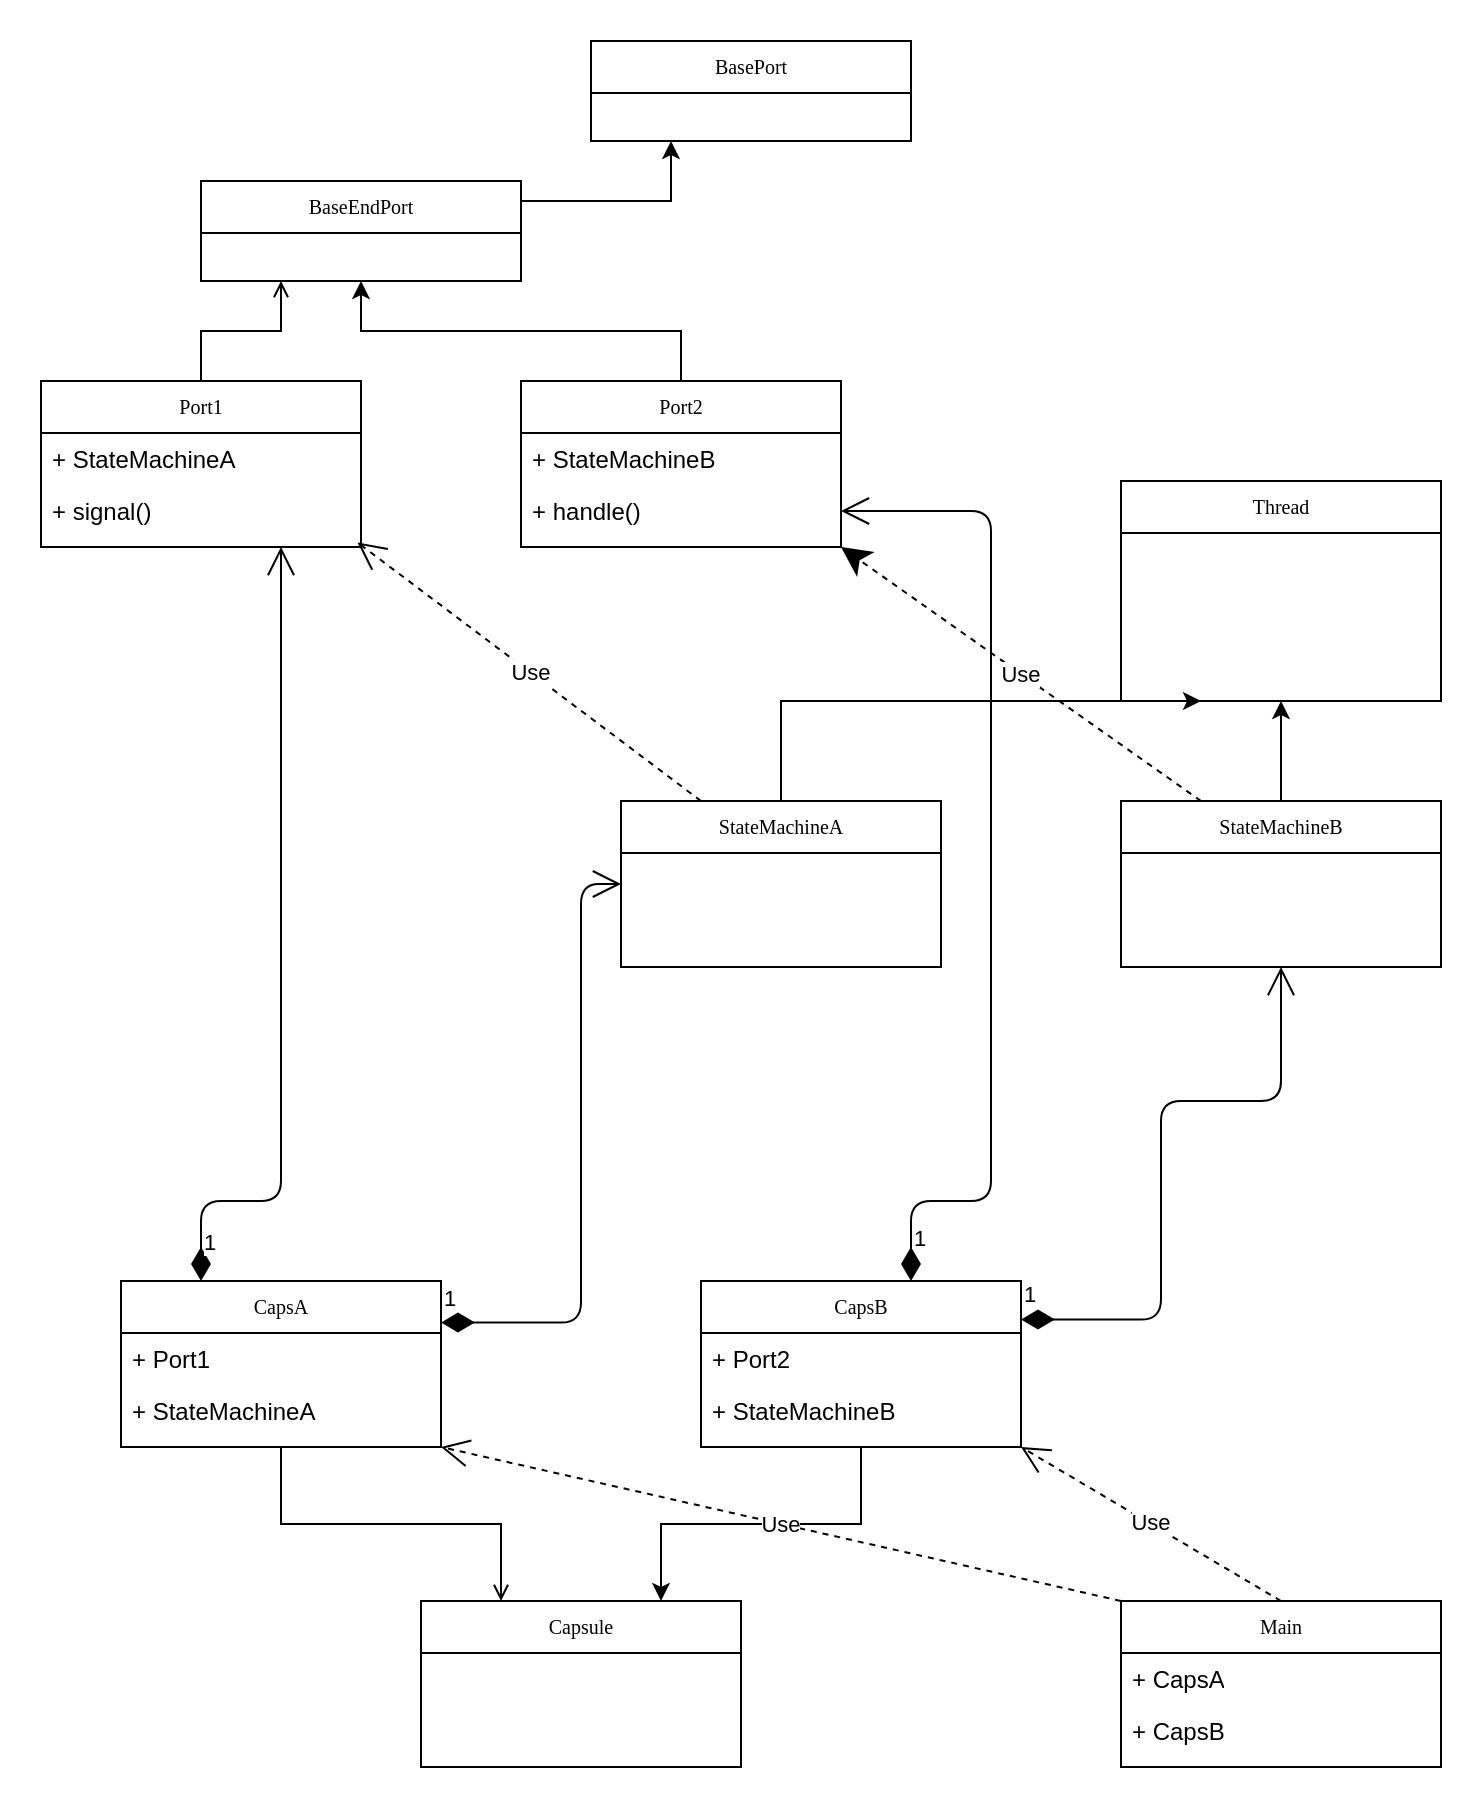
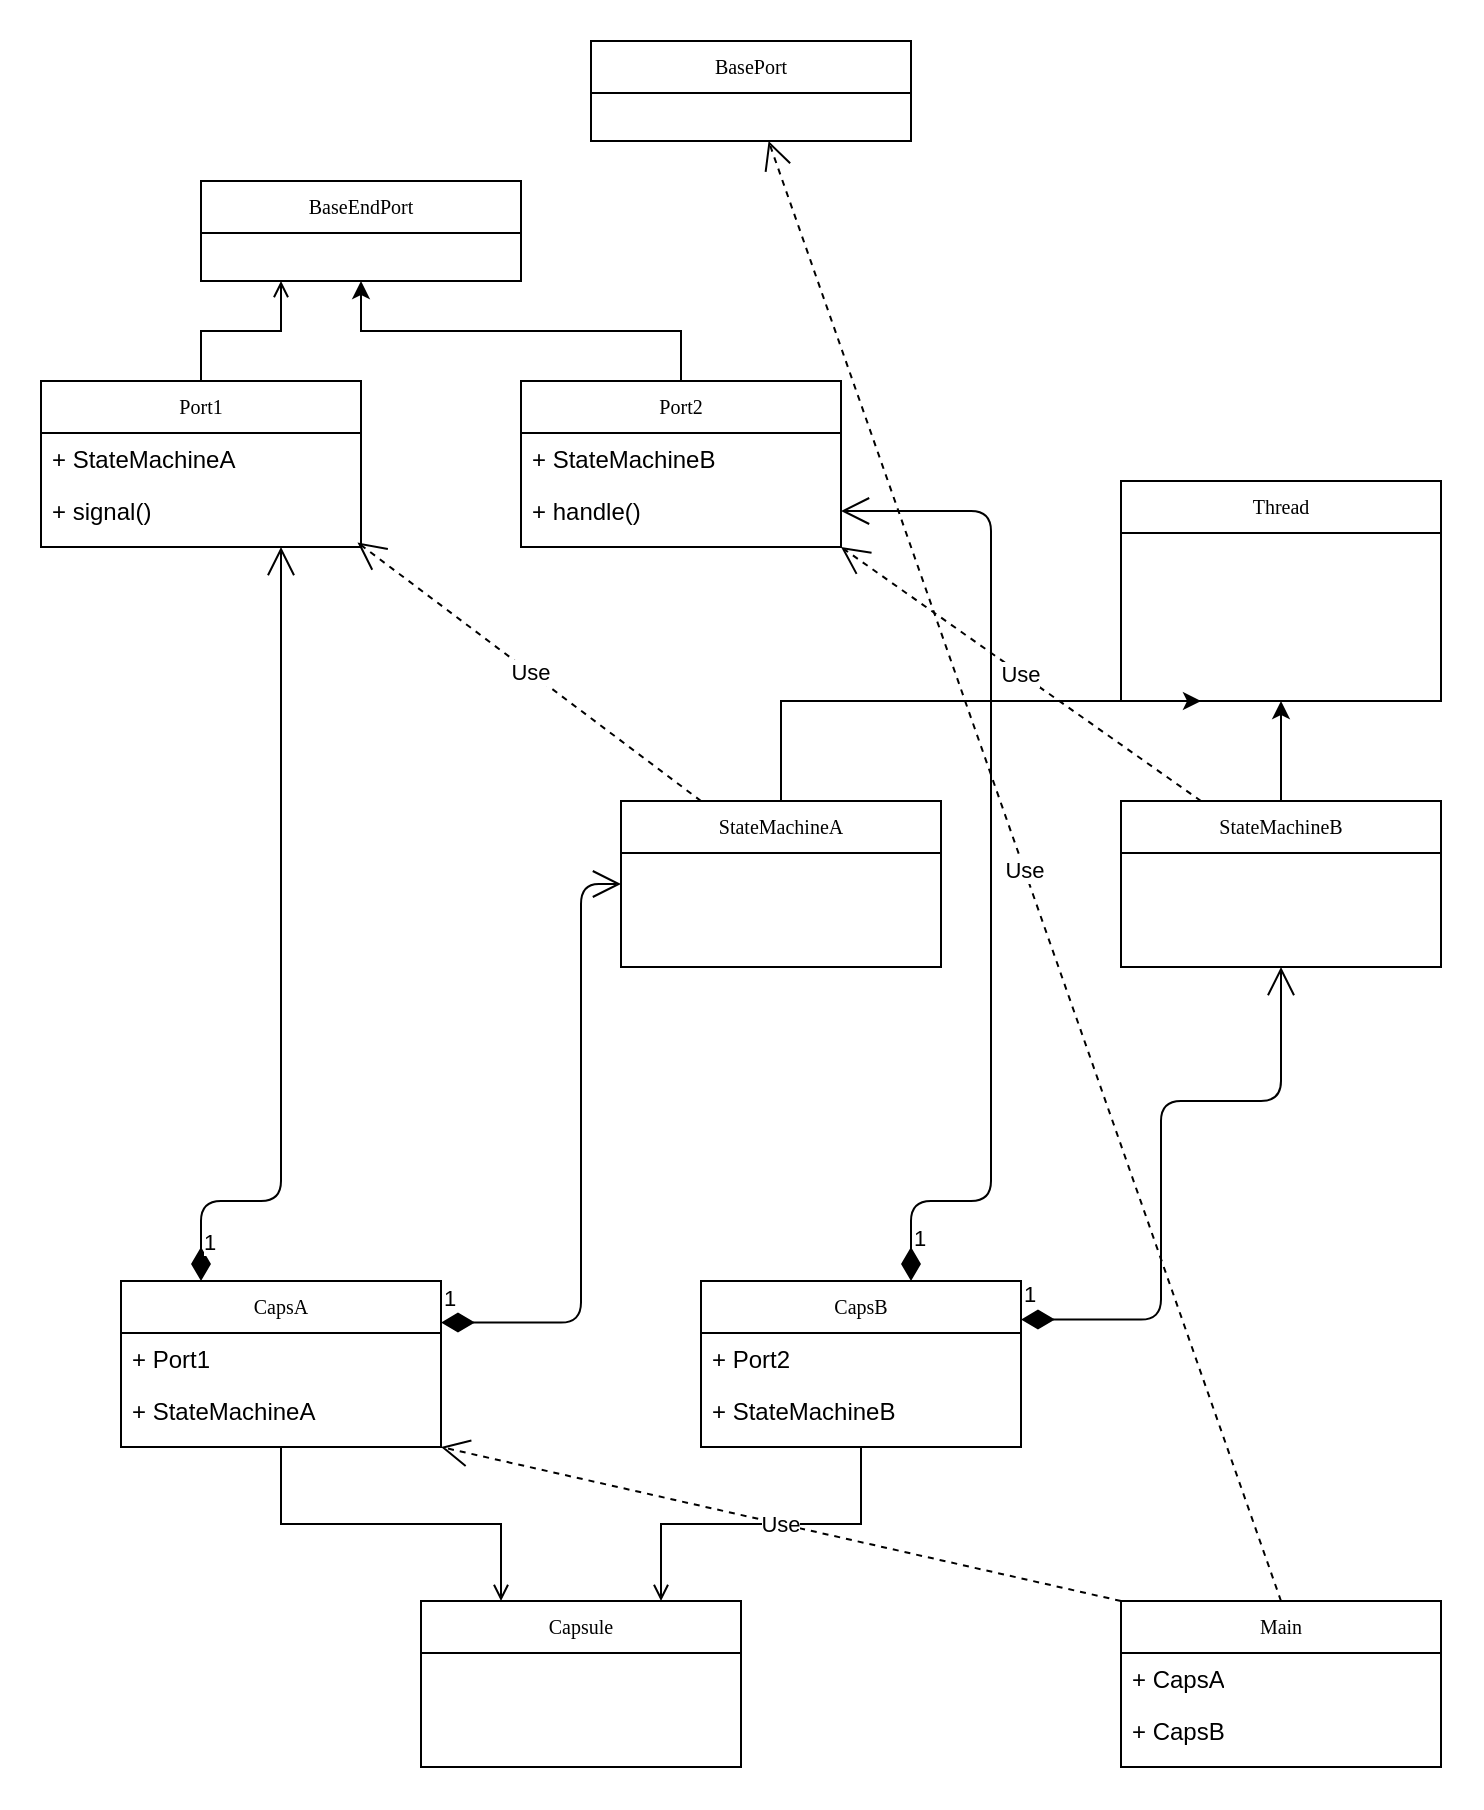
edge "BaseEndPort" -> "BasePort": removed
edge "StateMachineB" -> "Port2": arrowhead classic -> open
edge "Main" -> "CapsB": now "Main" -> "BasePort"
edge "CapsB" -> "Capsule": arrowhead classic -> open
